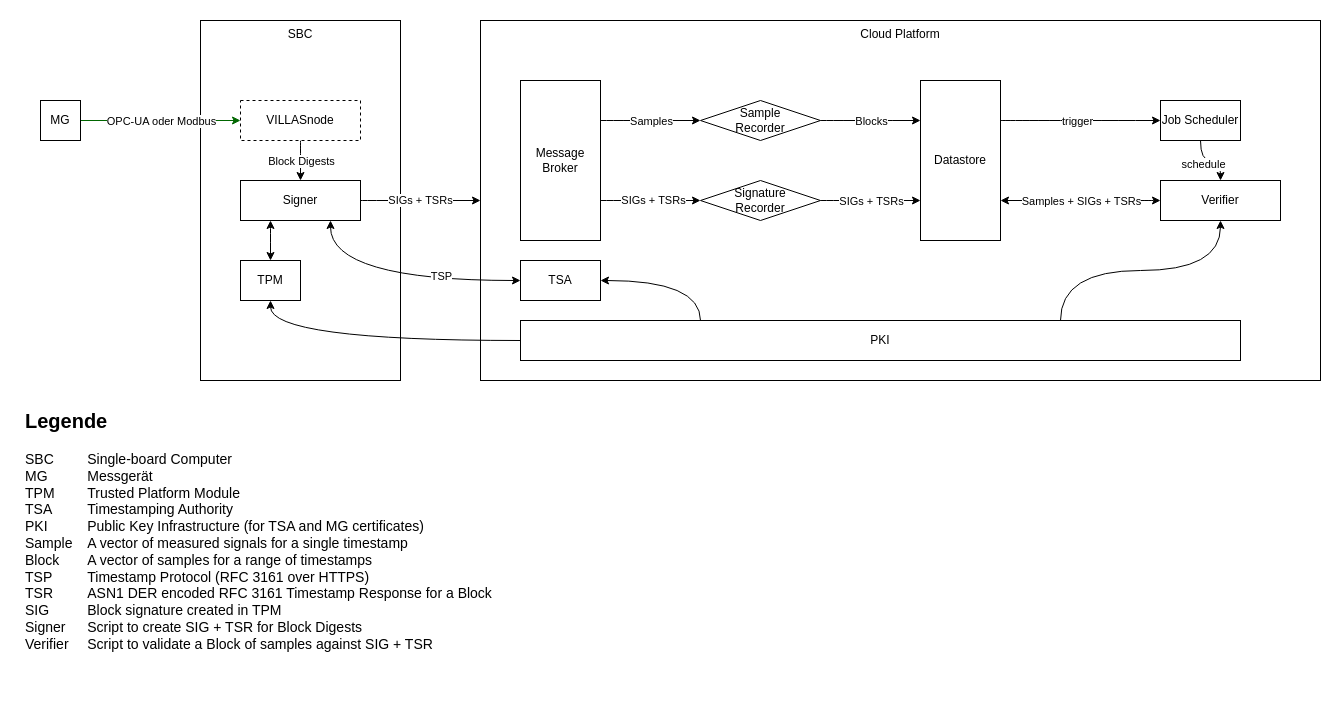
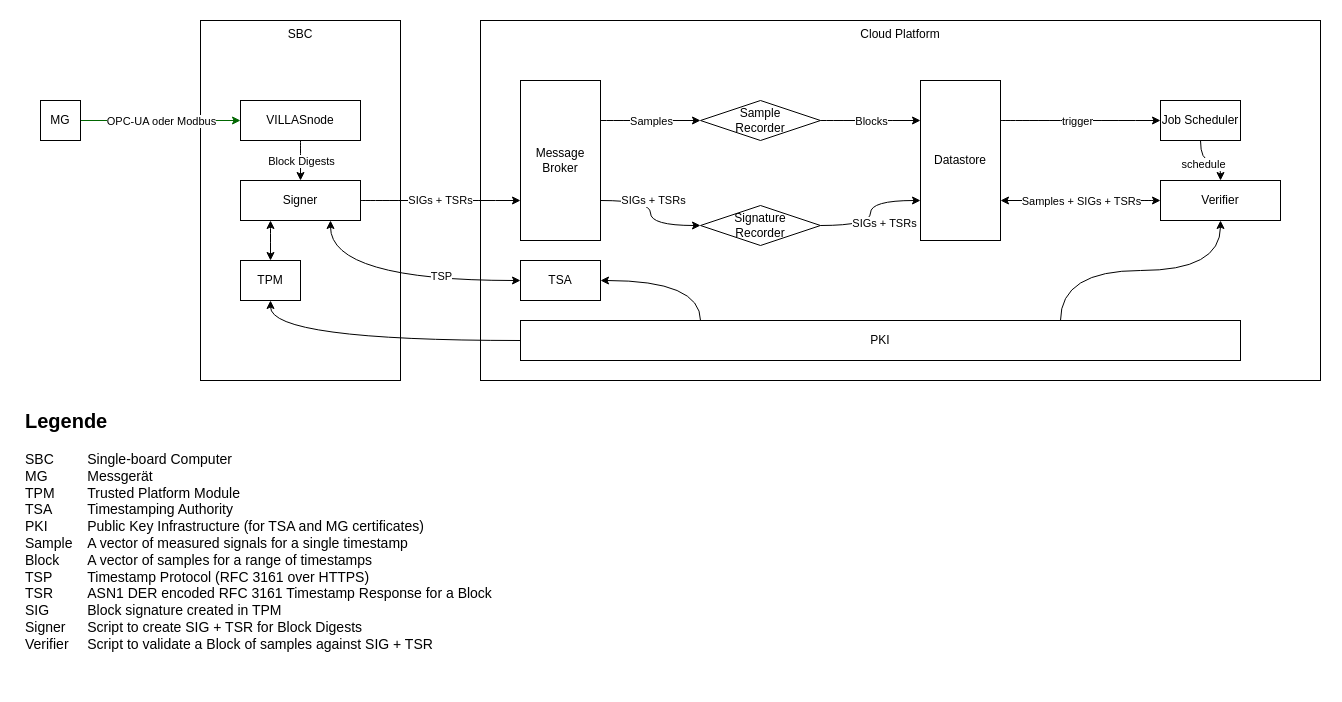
node "VILLASnode": style dashed -> solid
edge "Signer" -> "Cloud Platform": now "Signer" -> "Message Broker"
node "Signature Recorder": moved (761, 201) -> (761, 226)
